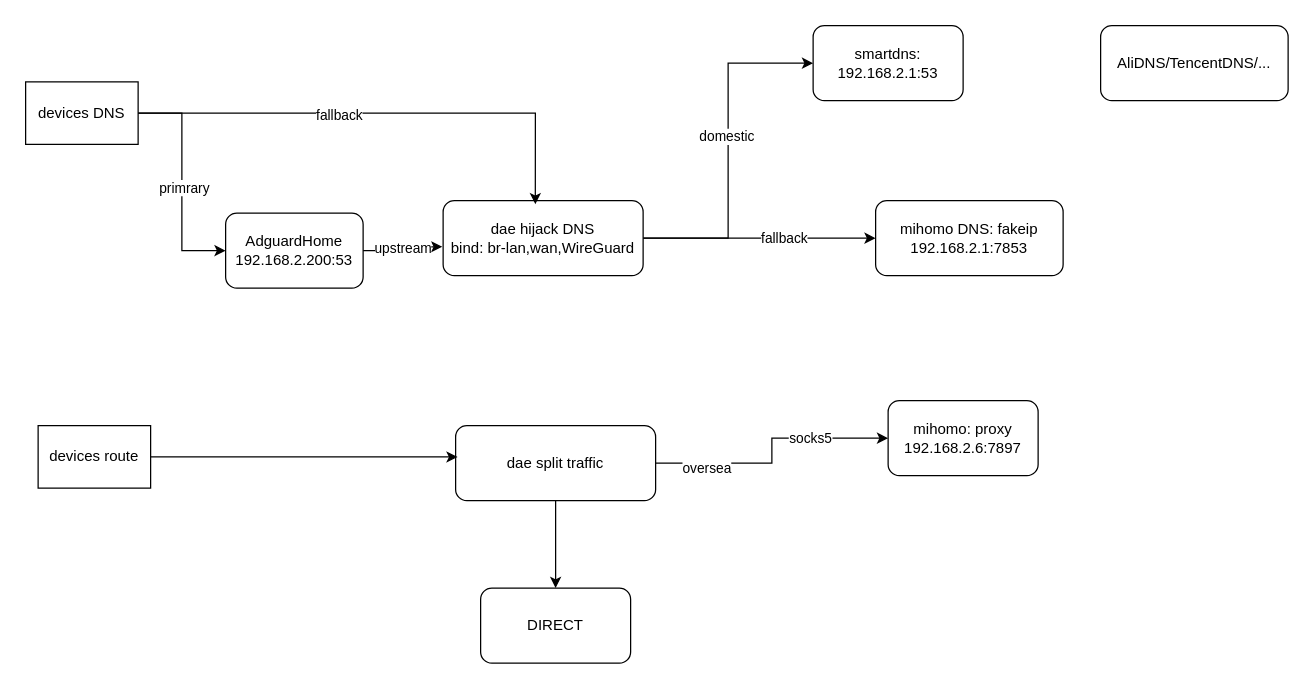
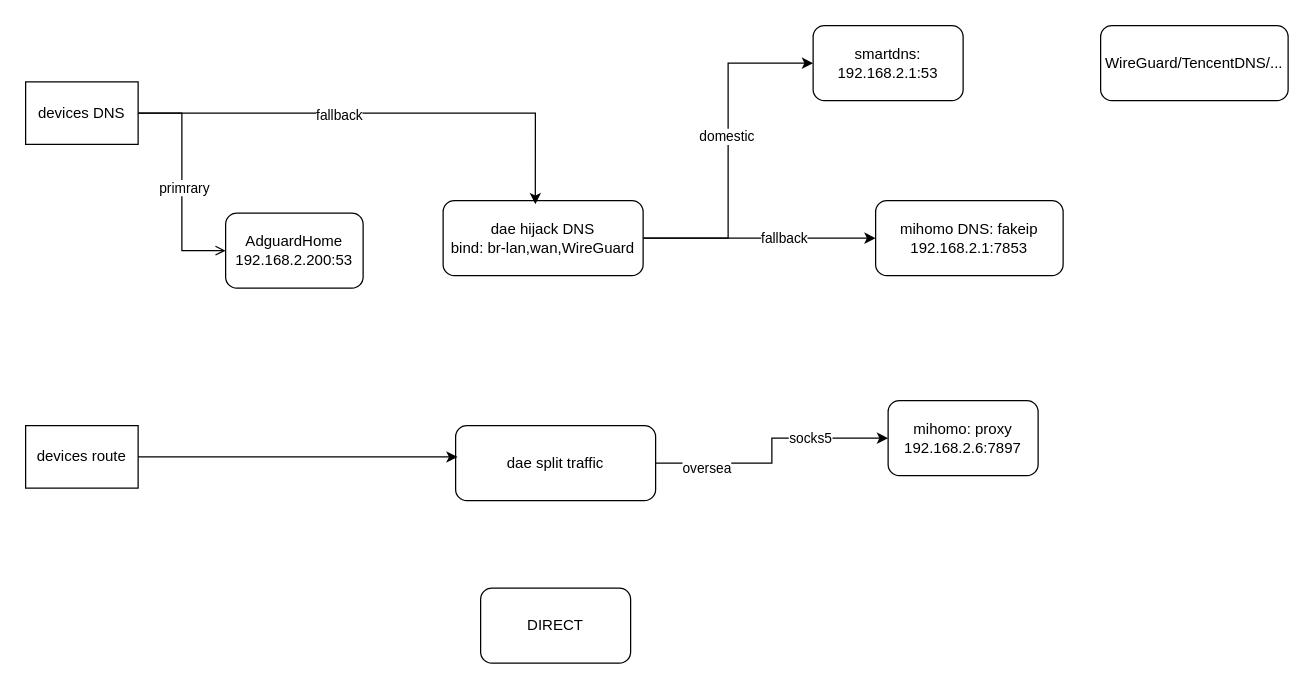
node "AliDNS/TencentDNS/...": label "AliDNS/TencentDNS/..." -> "WireGuard/TencentDNS/..."
edge "devices DNS" -> "AdguardHome 192.168.2.200:53": arrowhead classic -> open
edge "AdguardHome 192.168.2.200:53" -> "dae hijack DNS bind: br-lan,wan,WireGuard": removed, label "upstream"
node "devices route": moved (94, 457) -> (82, 457)
edge "dae split traffic" -> "DIRECT": removed
